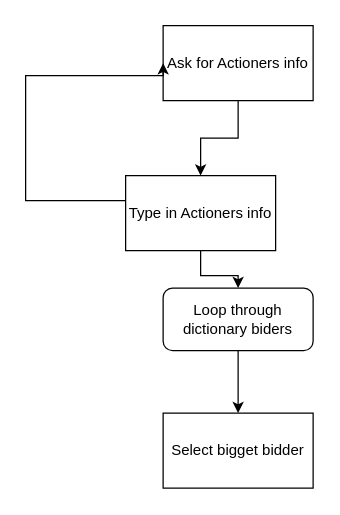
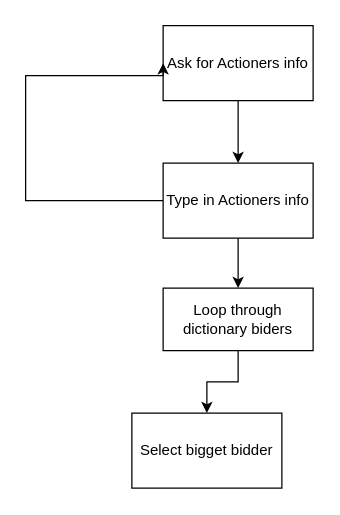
node "Type in Actioners info": moved (201, 213) -> (238, 201)
node "Loop through dictionary biders": shape rounded rectangle -> rectangle
node "Select bigget bidder": moved (238, 451) -> (207, 451)
